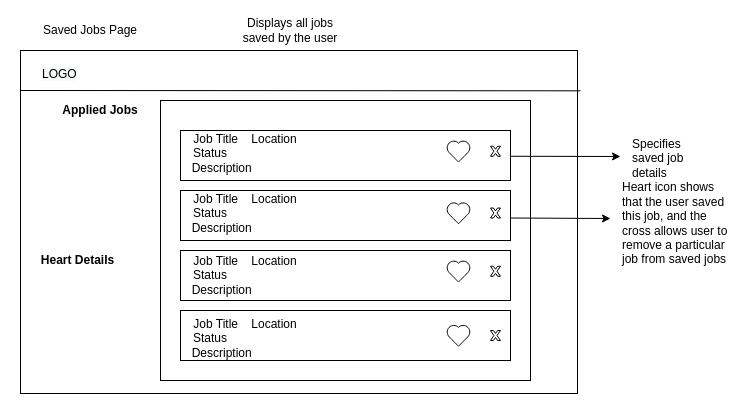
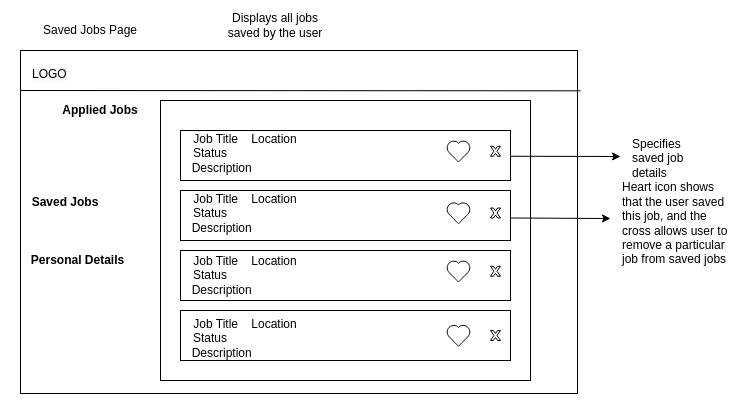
node "Displays all jobs saved by the user": moved (291, 31) -> (276, 26)
node "LOGO": moved (61, 71) -> (51, 71)
node "Saved Jobs": added
node "Heart Details": label "Heart Details" -> "Personal Details"
